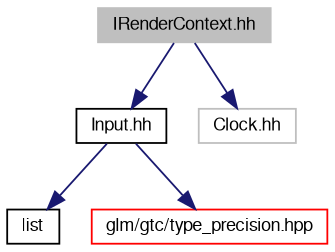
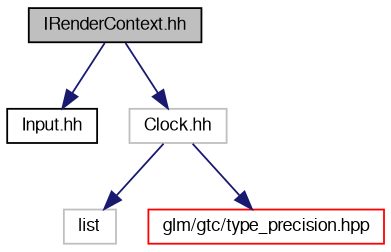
node "IRenderContext.hh": color grey75 -> black
edge "Input.hh" -> "list": now "Clock.hh" -> "list"
edge "Input.hh" -> "glm/gtc/type_precision.hpp": now "Clock.hh" -> "glm/gtc/type_precision.hpp"
node "list": color black -> grey75
